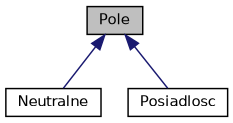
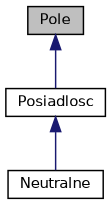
edge "Neutralne" -> "Pole": now "Neutralne" -> "Posiadlosc"
